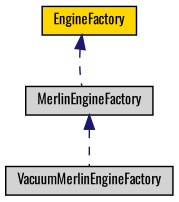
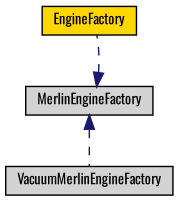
edge "MerlinEngineFactory" -> "EngineFactory": reversed
